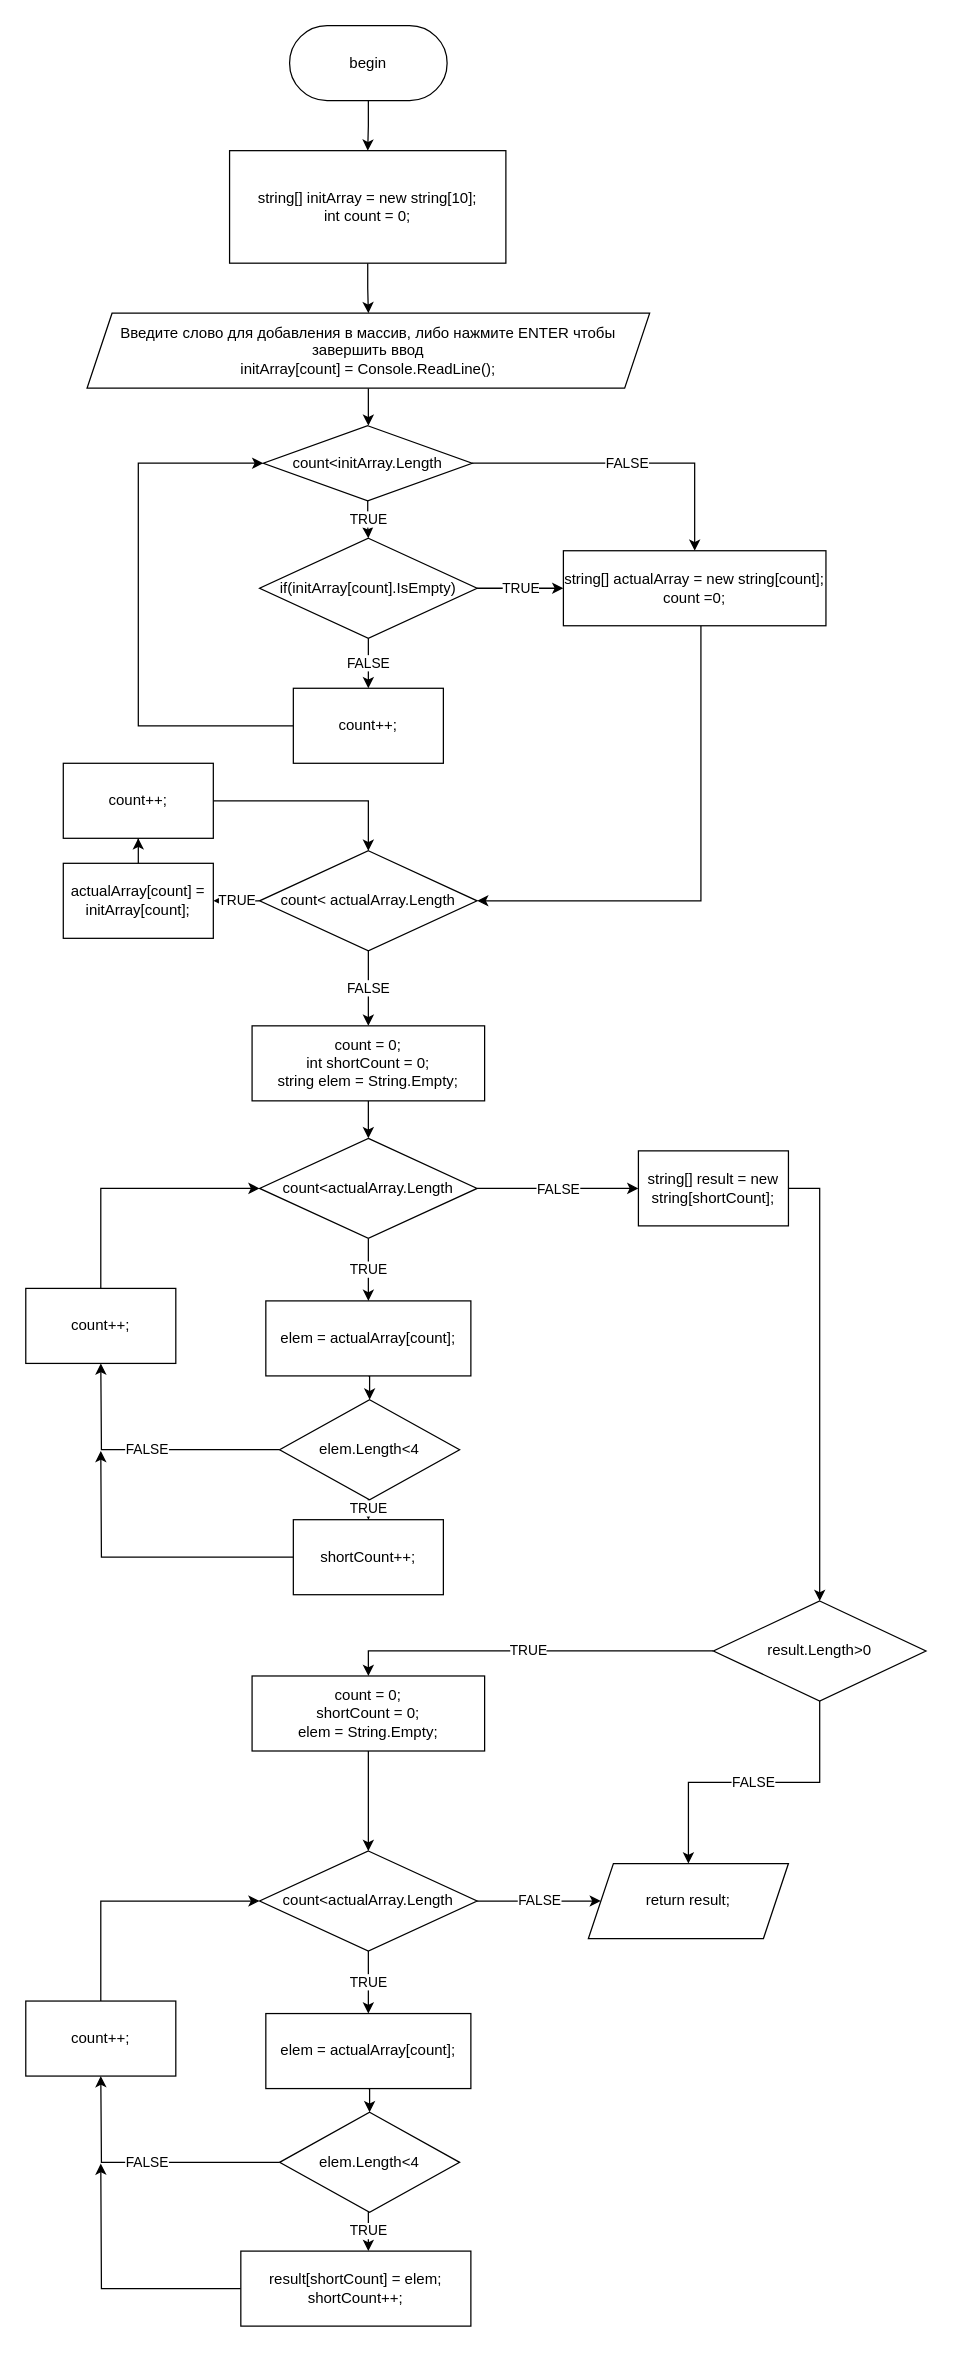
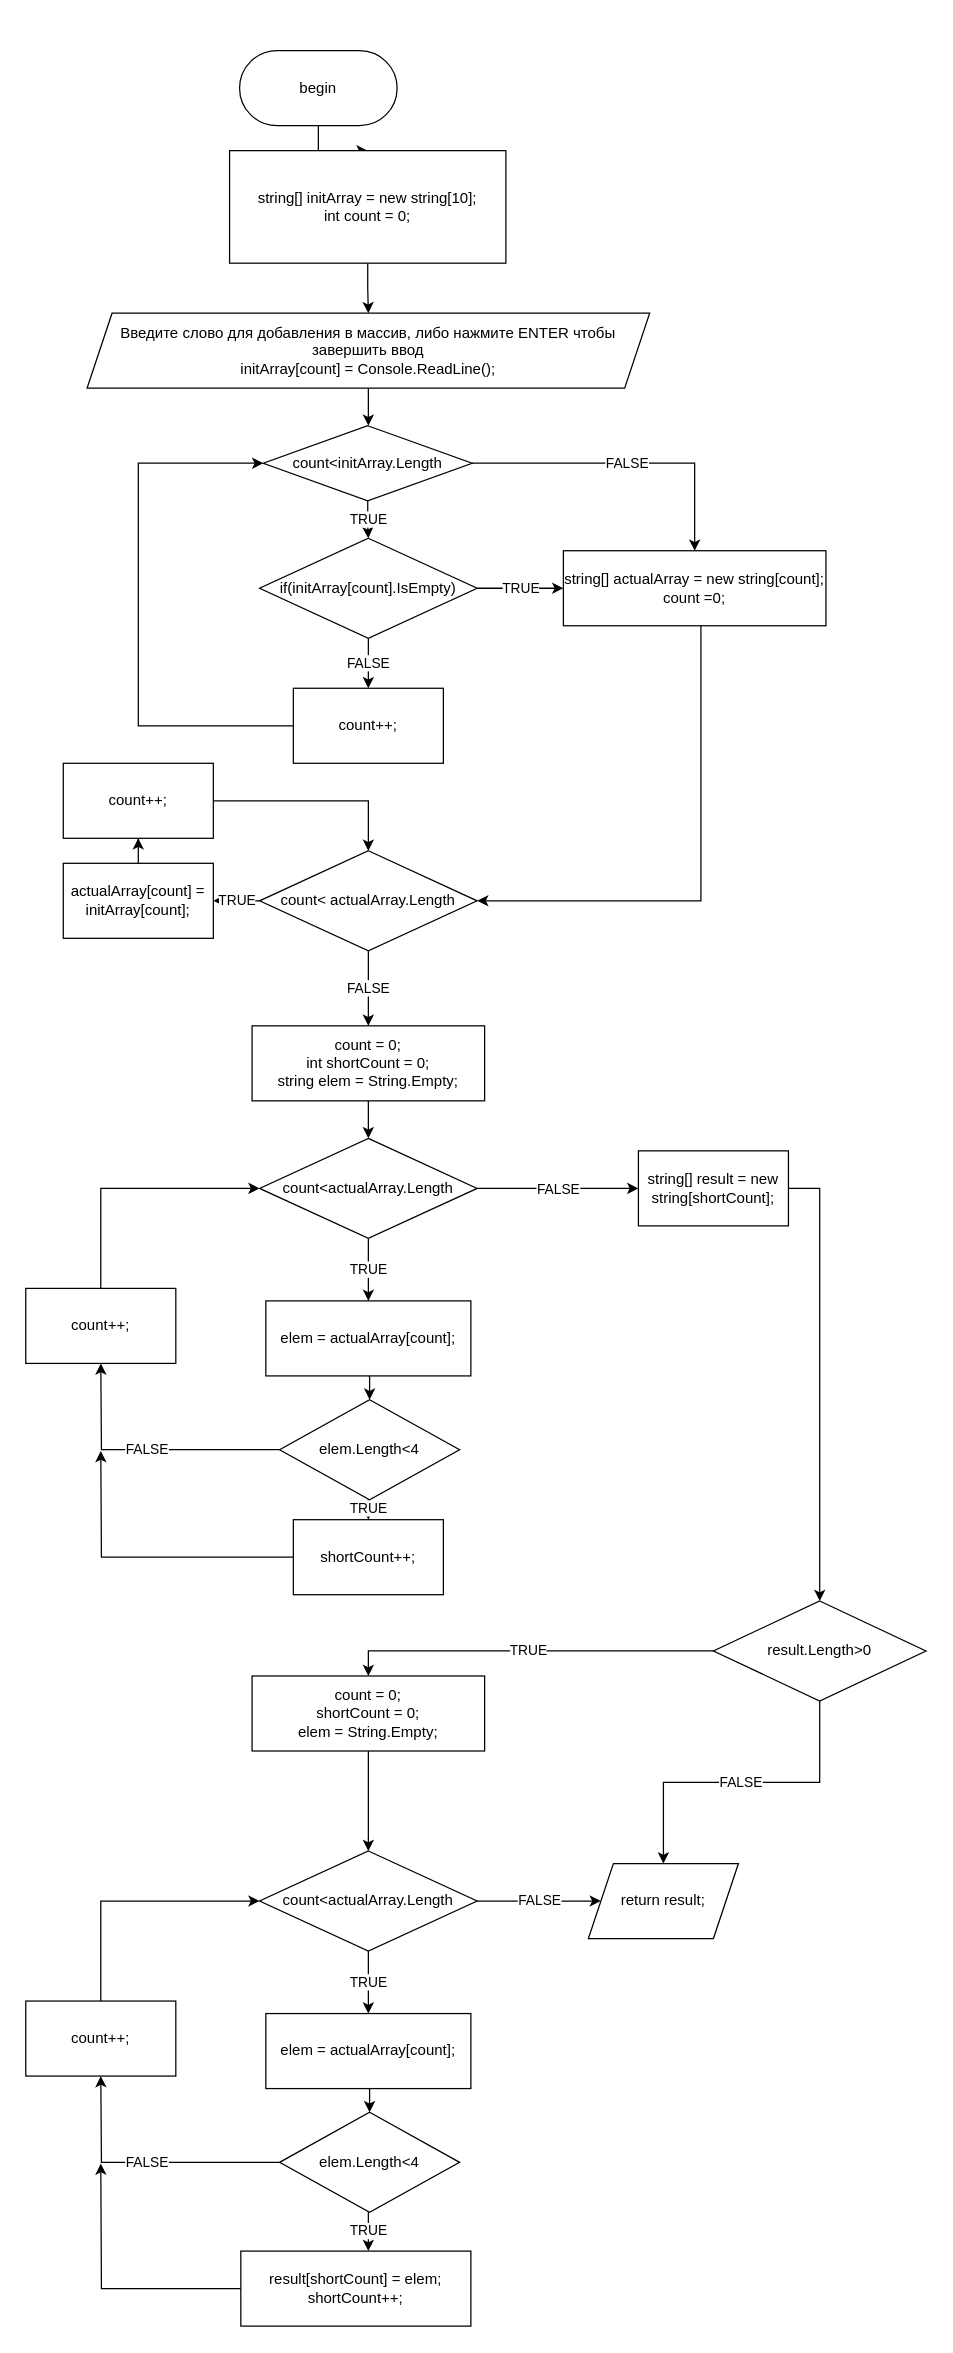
node "begin": moved (368, 63) -> (318, 88)
node "return result;": size 200x75 -> 150x75
